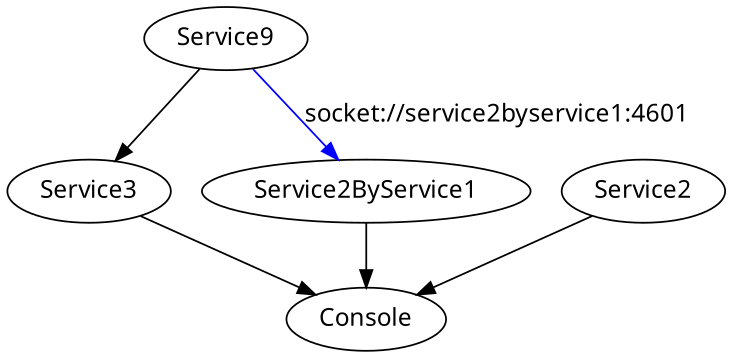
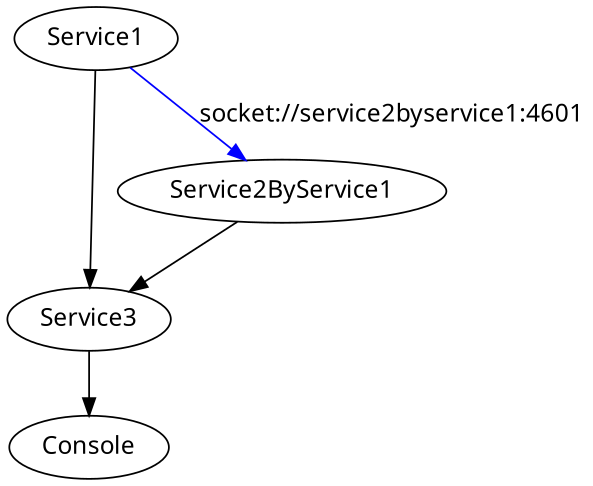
node "Service9": label "Service9" -> "Service1"
node "Service2": removed
edge "Service2ByService1" -> "Console": now "Service2ByService1" -> "Service3"
